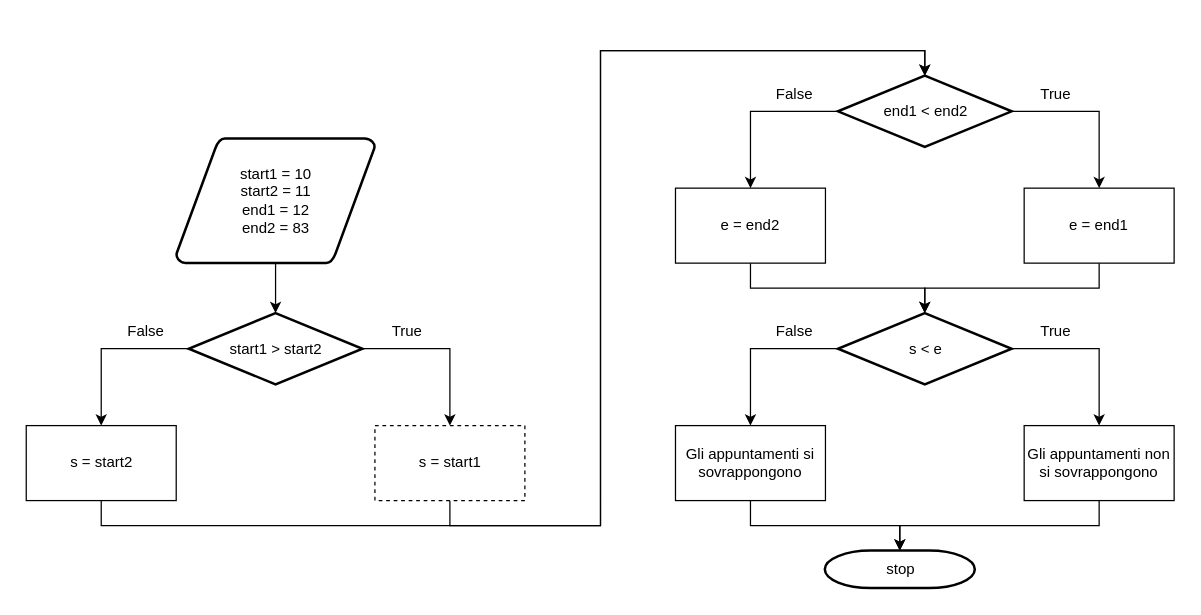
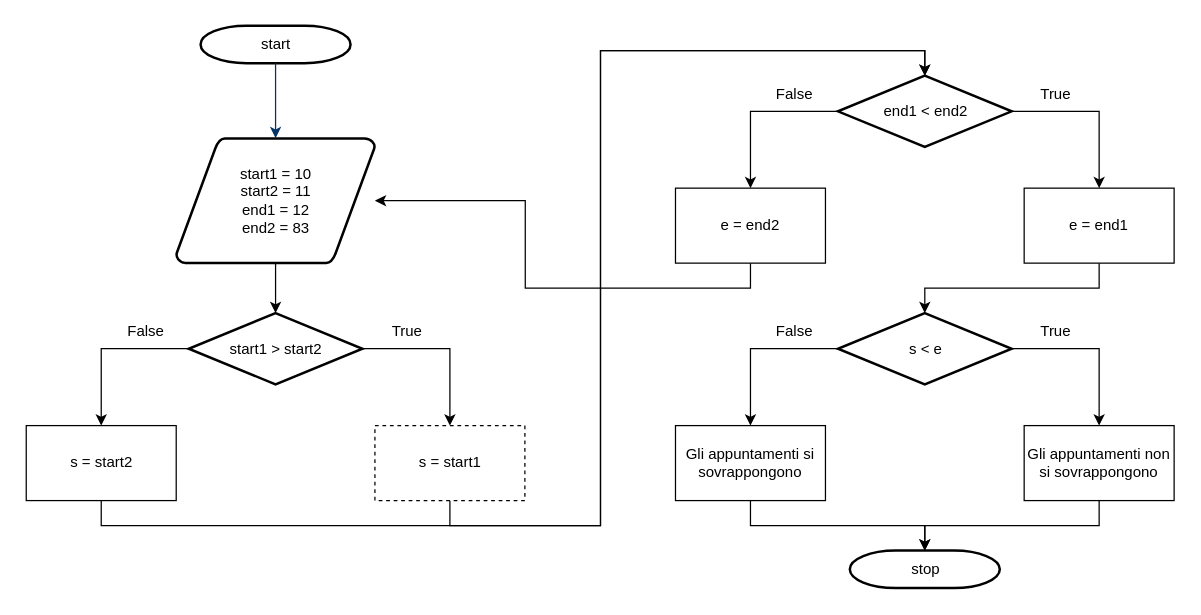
node "start": added
edge "start" -> "start1 = 10 start2 = 11 end1 = 12 end2 = 83": added
edge "e = end2" -> "s < e": now "e = end2" -> "start1 = 10 start2 = 11 end1 = 12 end2 = 83"
node "stop": moved (900, 569) -> (925, 569)
